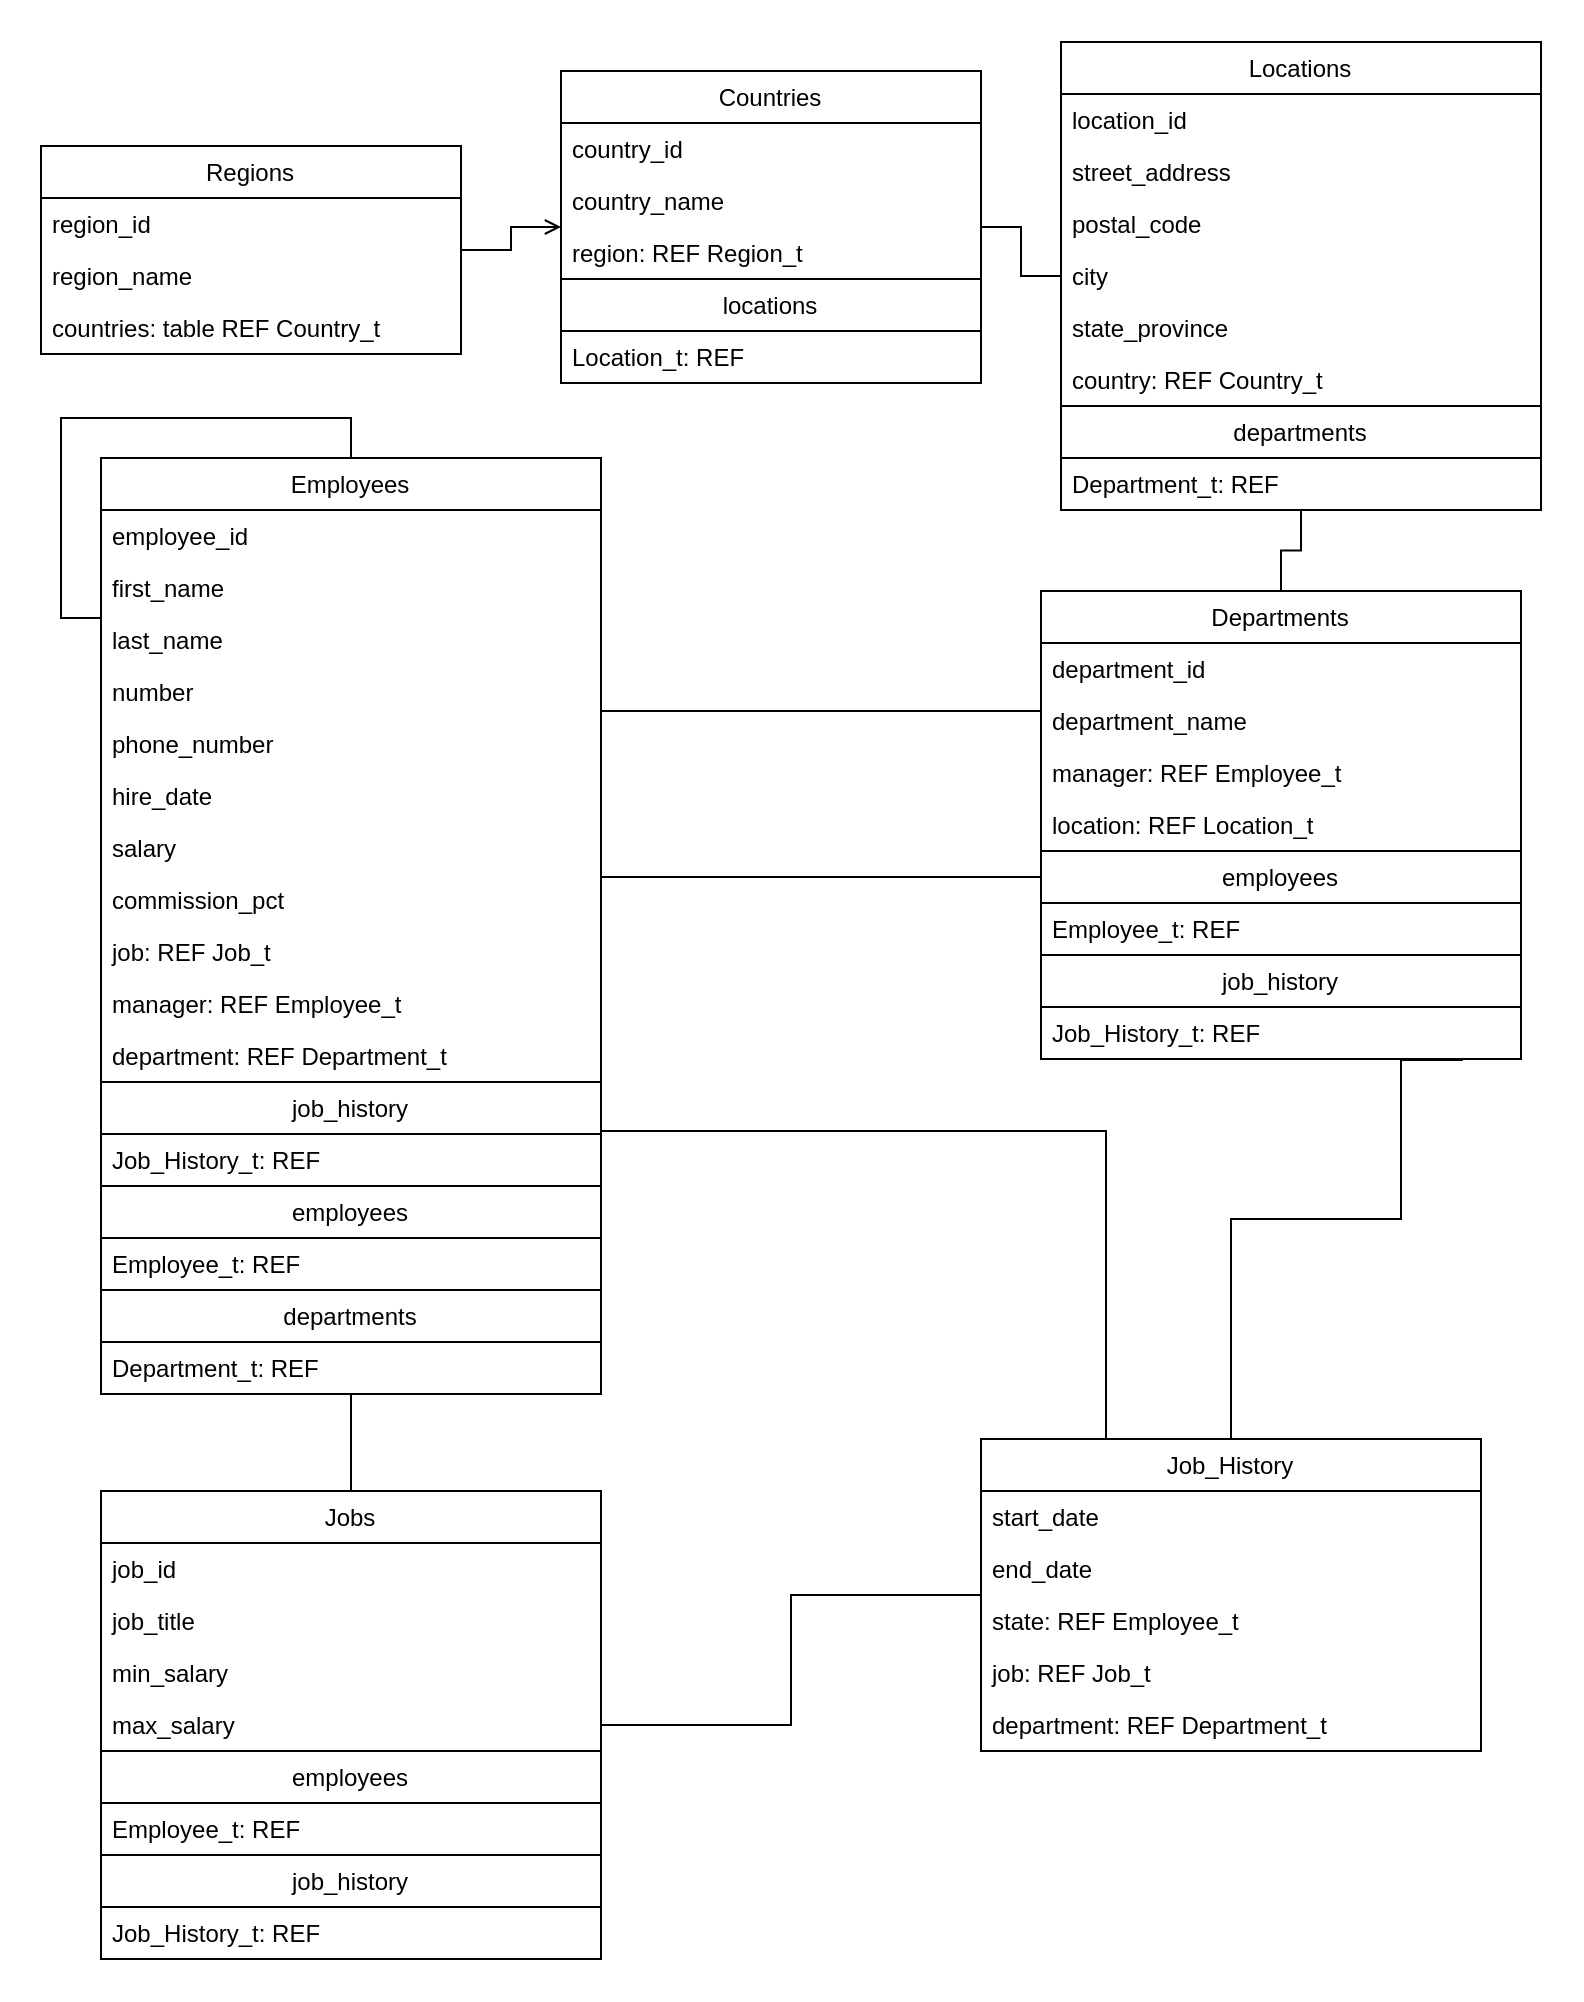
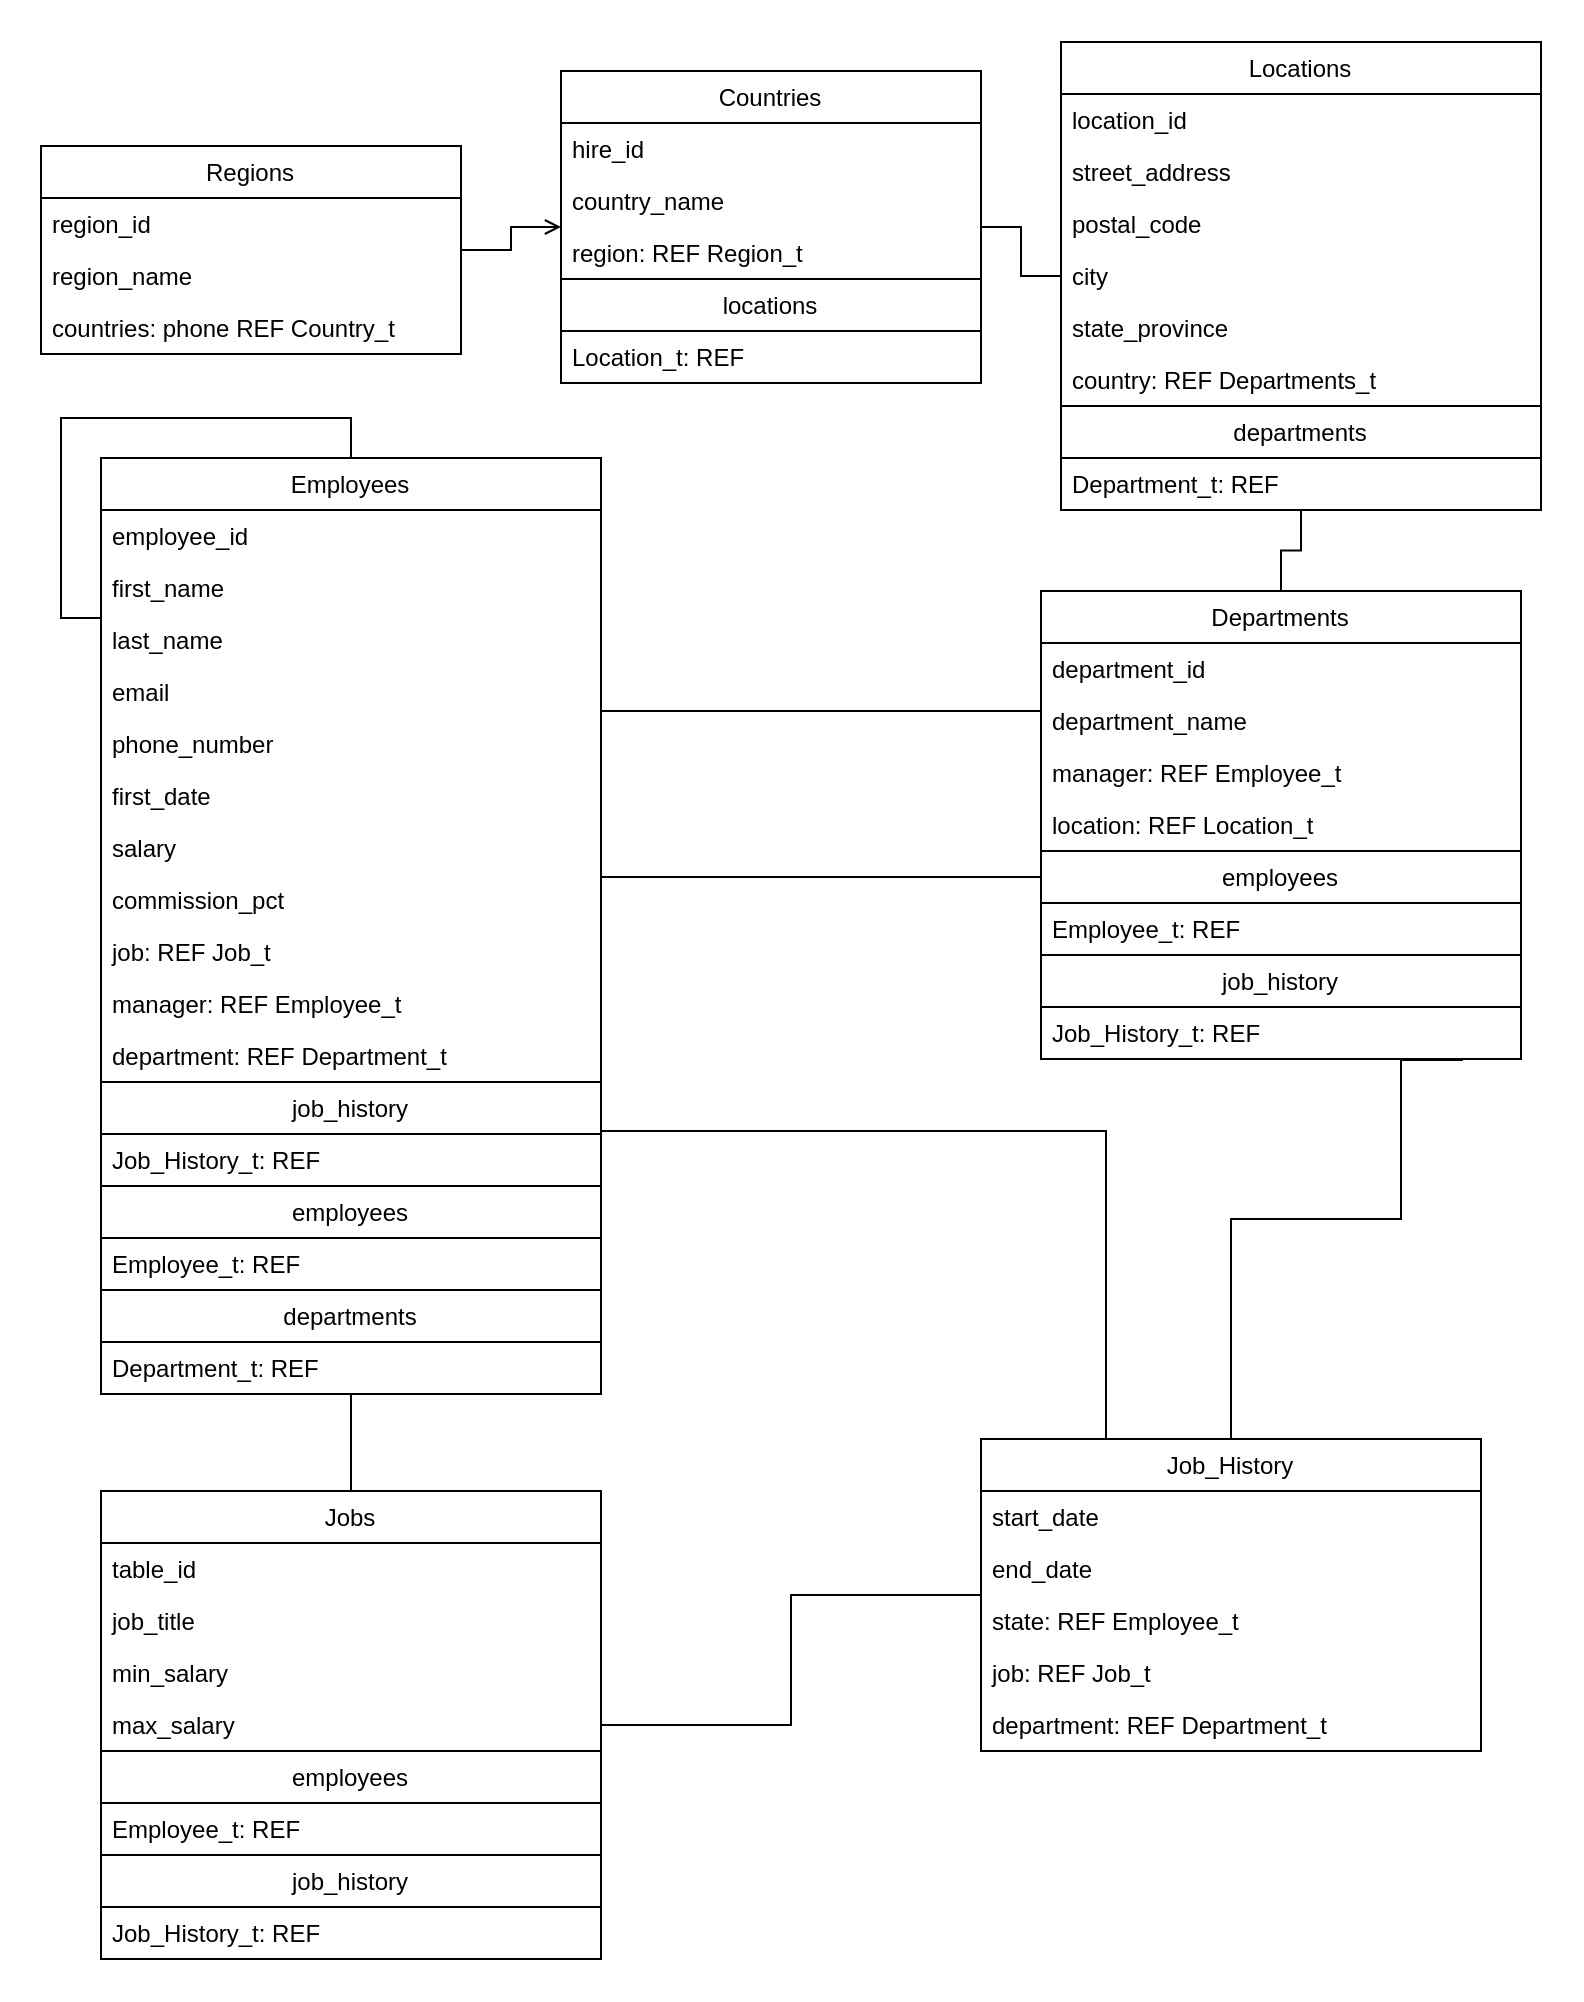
node "country_id": label "country_id" -> "hire_id"
node "countries: table REF Country_t": label "countries: table REF Country_t" -> "countries: phone REF Country_t"
node "country: REF Country_t": label "country: REF Country_t" -> "country: REF Departments_t"
node "number": label "number" -> "email"
node "hire_date": label "hire_date" -> "first_date"
node "job_id": label "job_id" -> "table_id"
